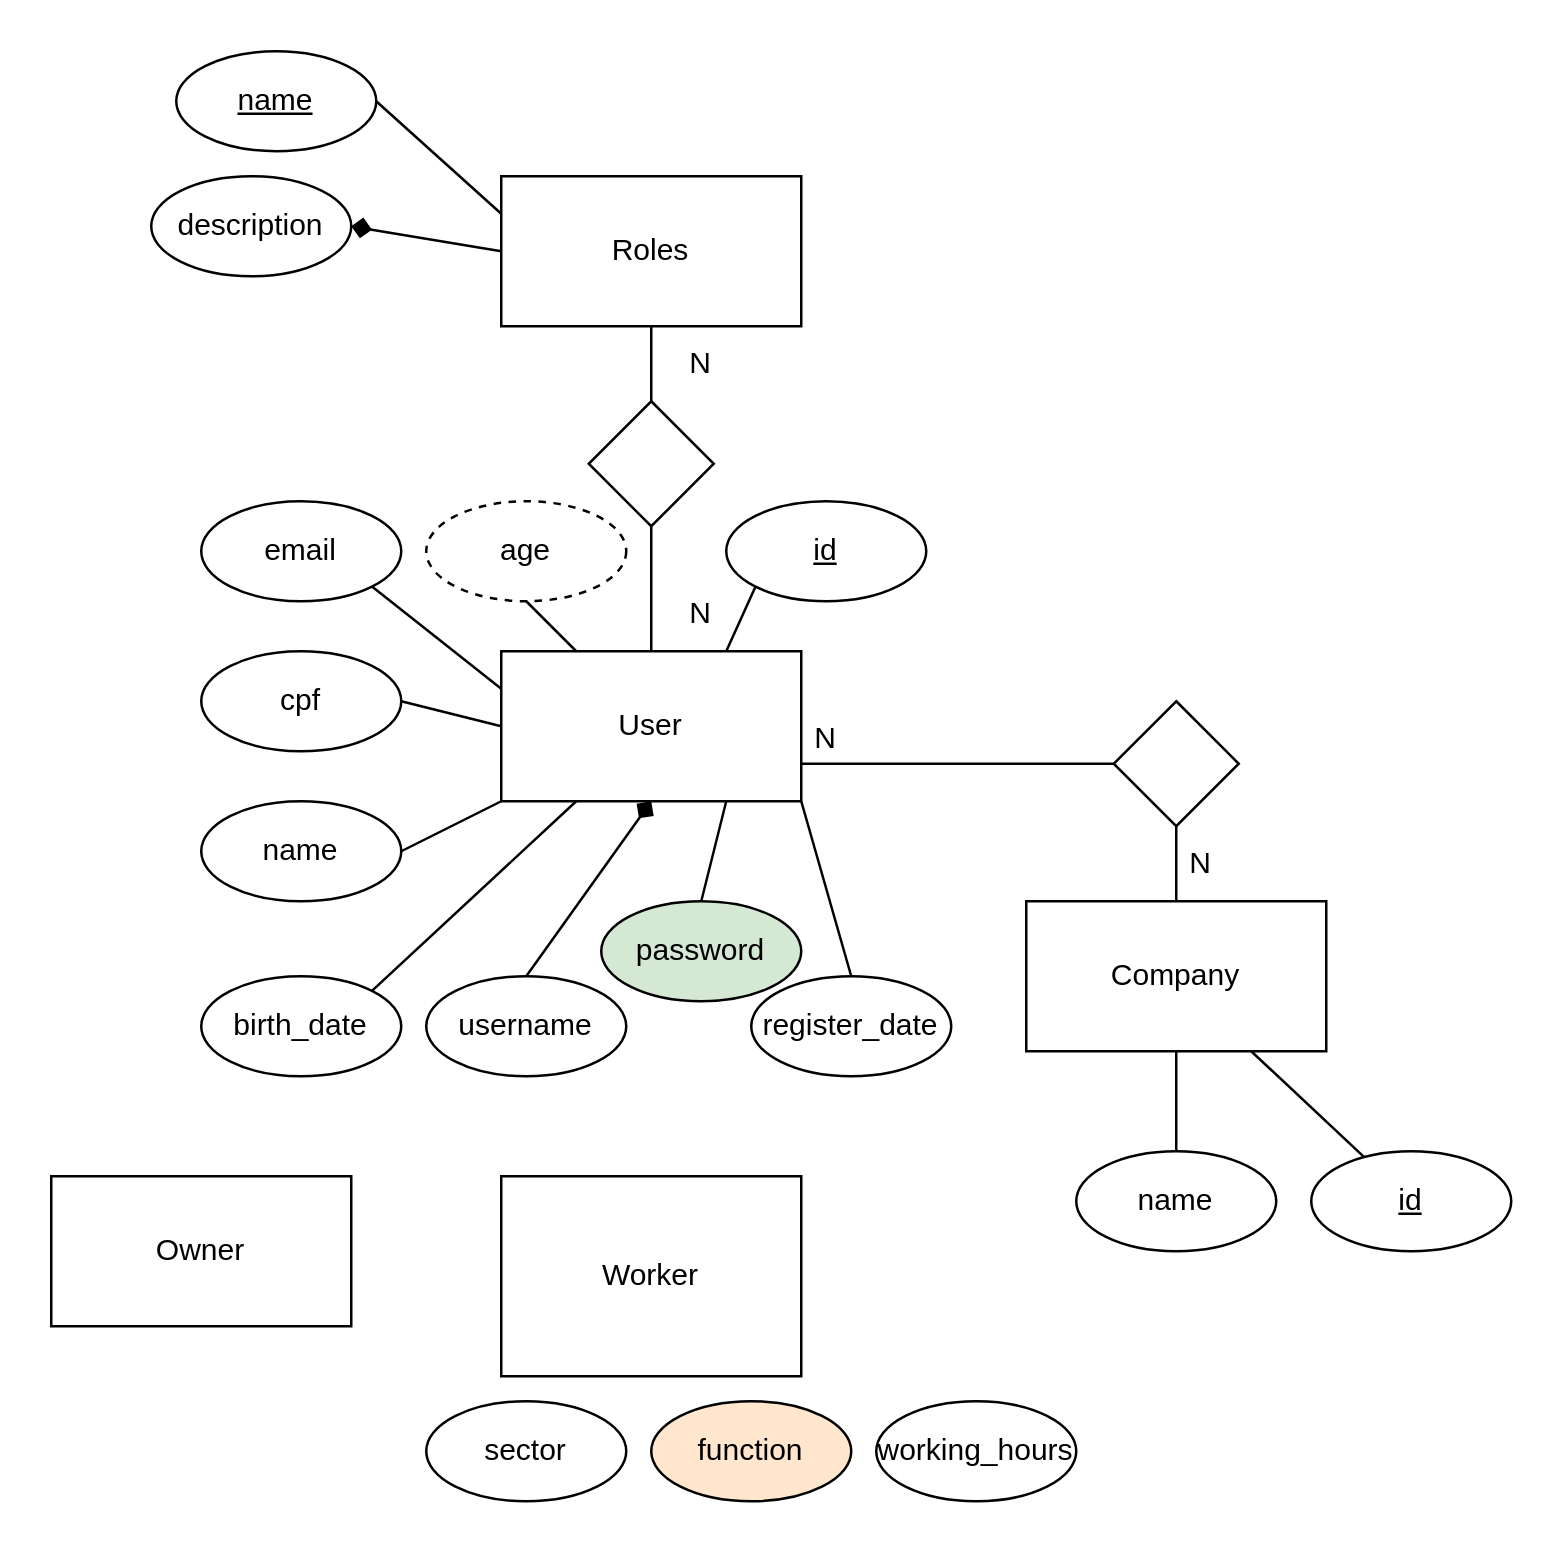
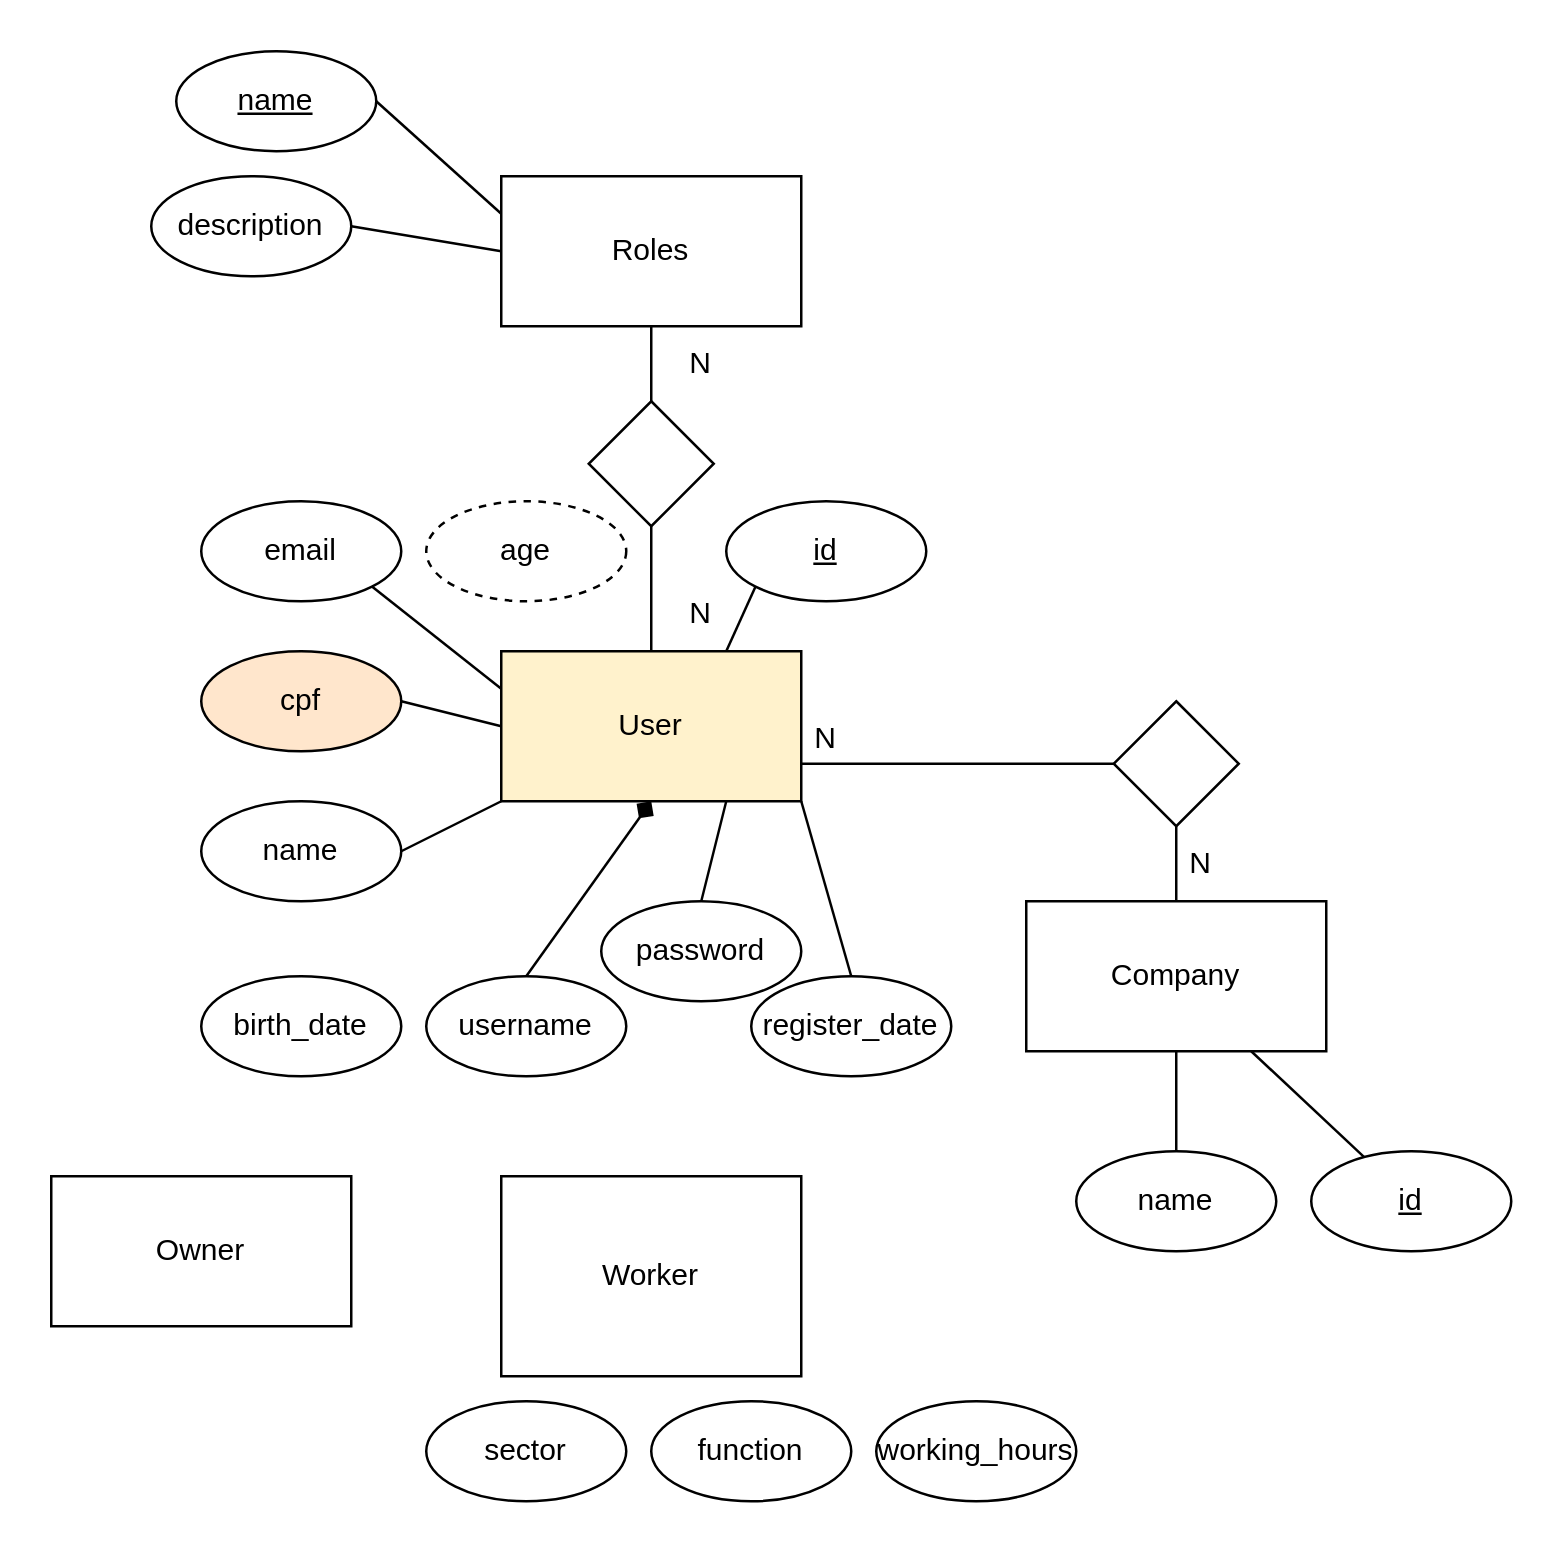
edge "Roles" -> "description": arrowhead diamond -> none
edge "age" -- "User": removed
node "cpf": fillcolor #ffffff -> #ffe6cc
node "User": fillcolor #ffffff -> #fff2cc
edge "User" -- "birth_date": removed
node "password": fillcolor #d5e8d4 -> #ffffff
node "function": fillcolor #ffe6cc -> #ffffff
